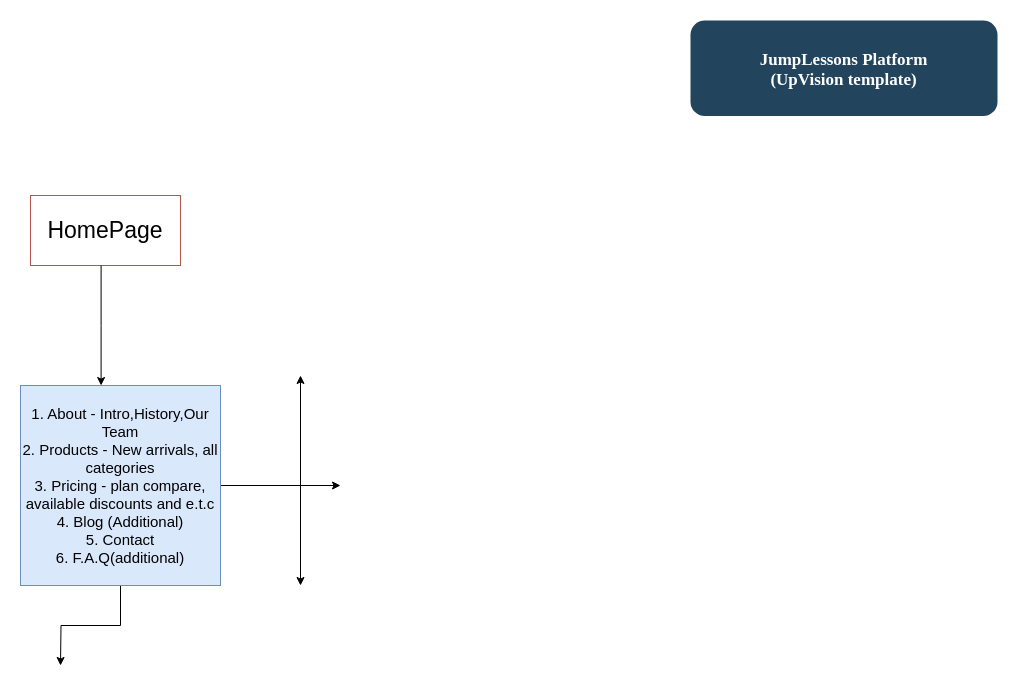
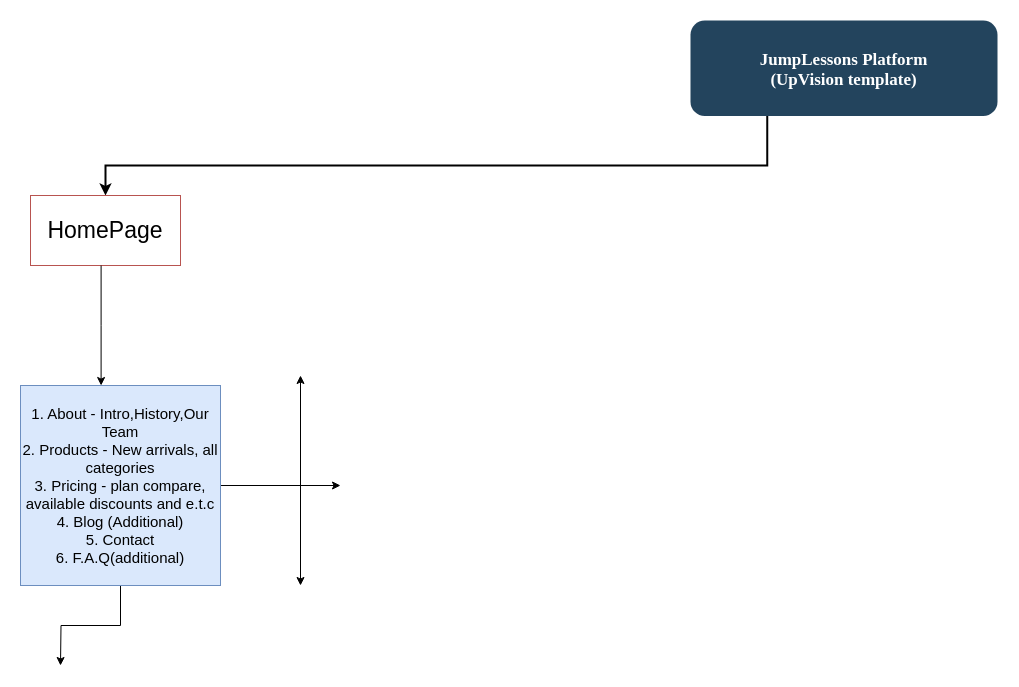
edge "JumpLessons Platform (UpVision template)" -> "HomePage": added
